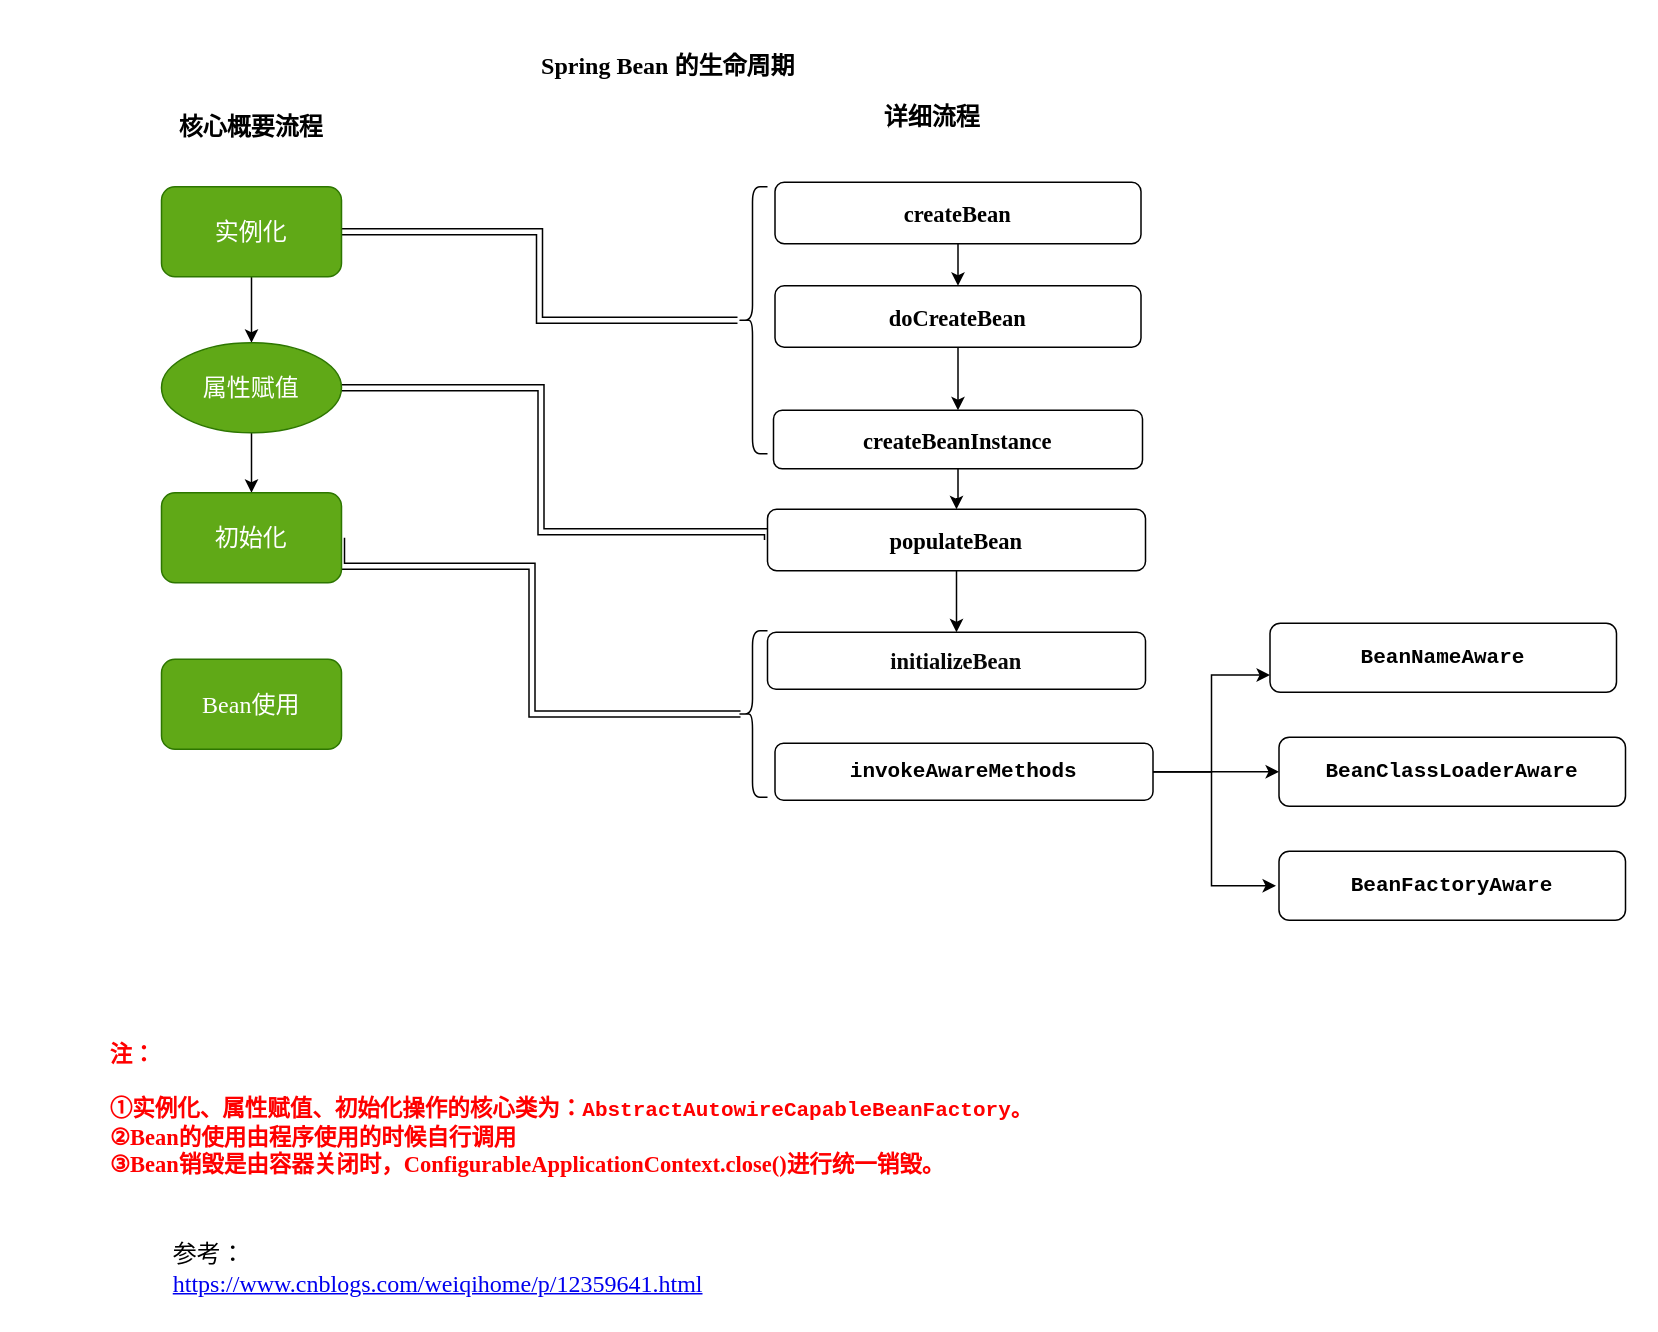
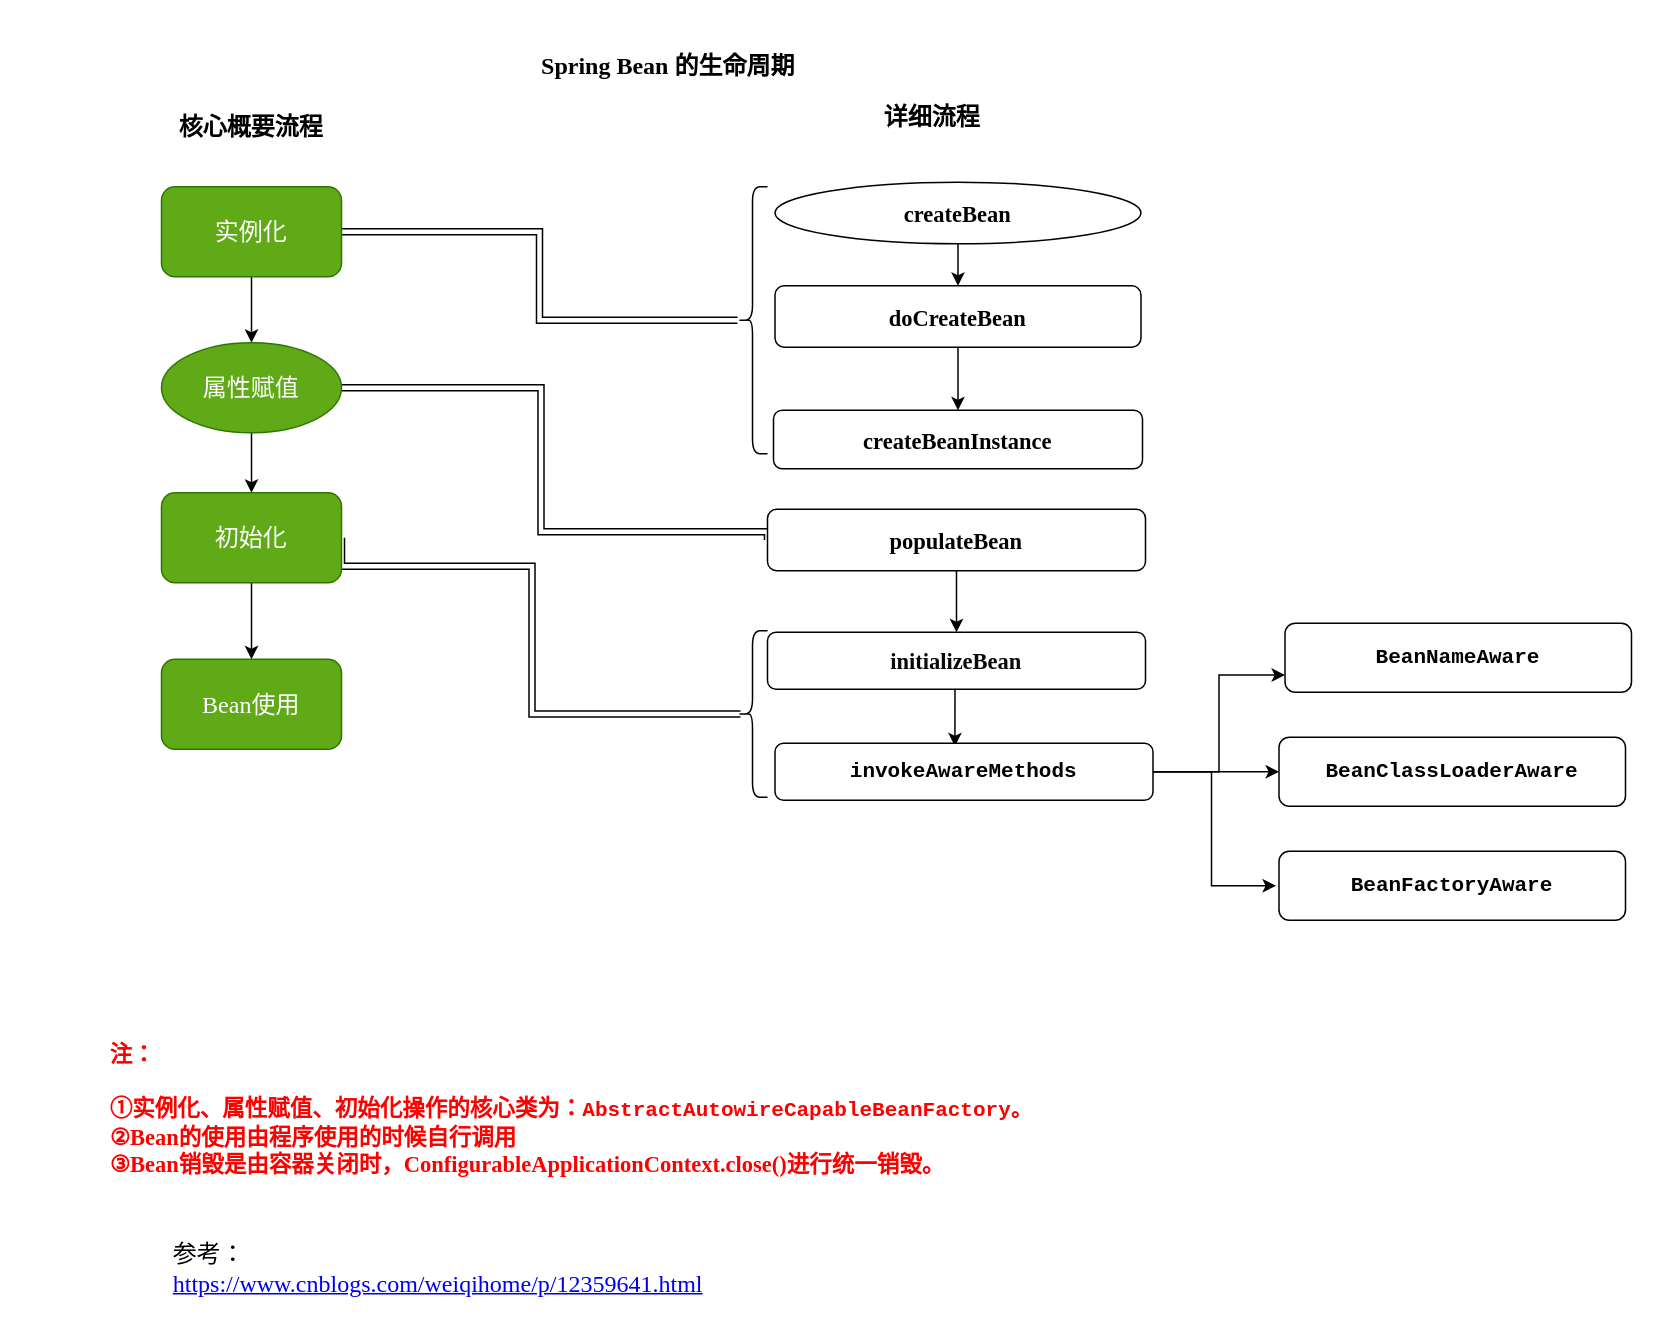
node "createBean": shape rounded rectangle -> ellipse
edge "createBeanInstance" -> "populateBean": removed
edge "初始化" -> "Bean使用": added
node "BeanNameAware": moved (1443, 658) -> (1458, 658)
edge "initializeBean" -> "invokeAwareMethods": added
